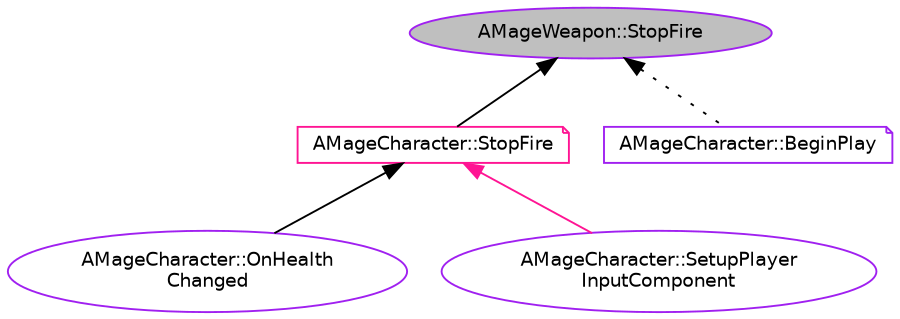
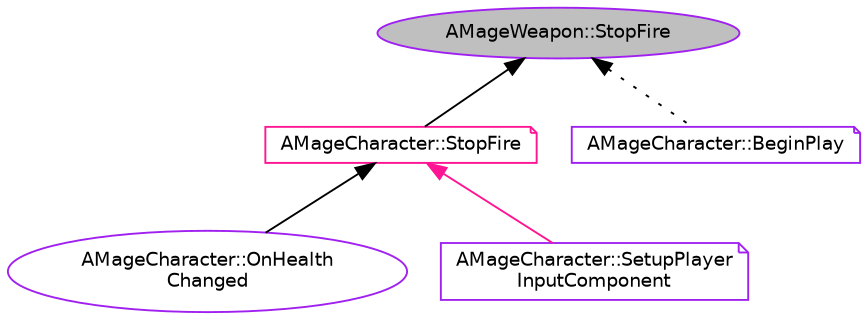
node "AMageCharacter::SetupPlayer InputComponent": shape ellipse -> note
